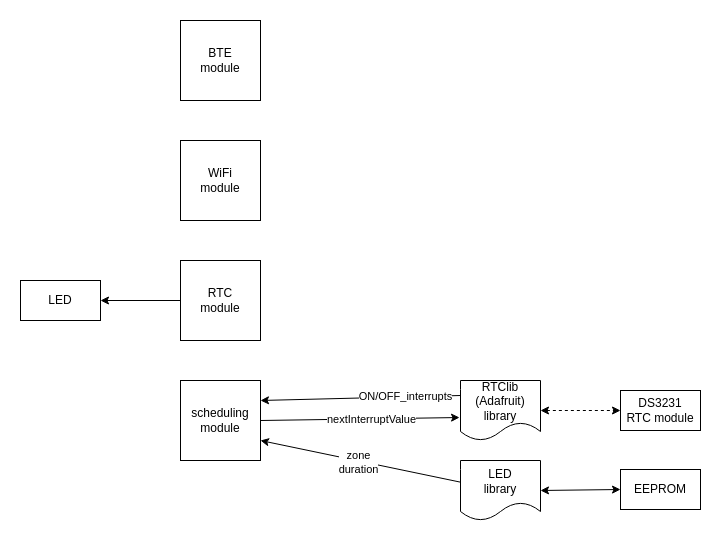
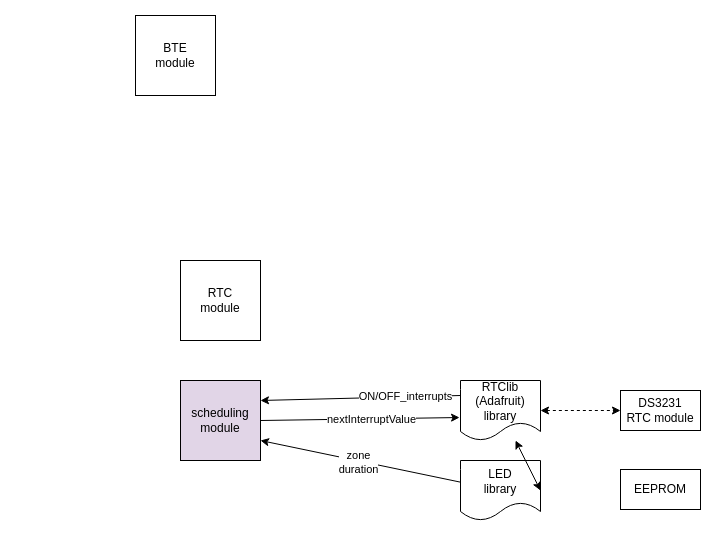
node "BTE module": moved (221, 61) -> (176, 56)
node "WiFi module": removed
node "LED": removed
edge "RTC module" -> "LED": removed
node "scheduling module": fillcolor #ffffff -> #e1d5e7
edge "EEPROM" -- "LED library": now "RTClib (Adafruit) library" -- "LED library"
